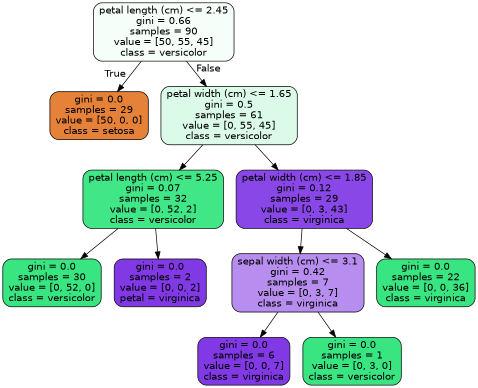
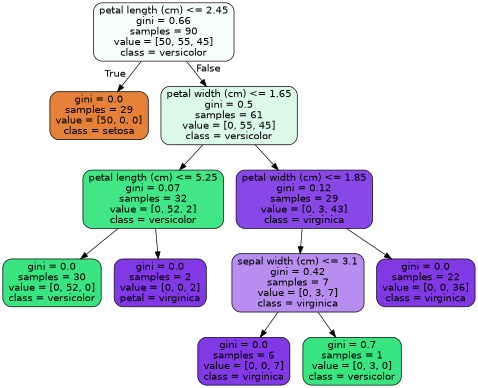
node "gini = 0.0 samples = 22 value = [0, 0, 36] class = virginica": fillcolor #39e581 -> #8139e5
node "gini = 0.0 samples = 1 value = [0, 3, 0] class = versicolor": label "gini = 0.0 samples = 1 value = [0, 3, 0] class = versicolor" -> "gini = 0.7 samples = 1 value = [0, 3, 0] class = versicolor"
